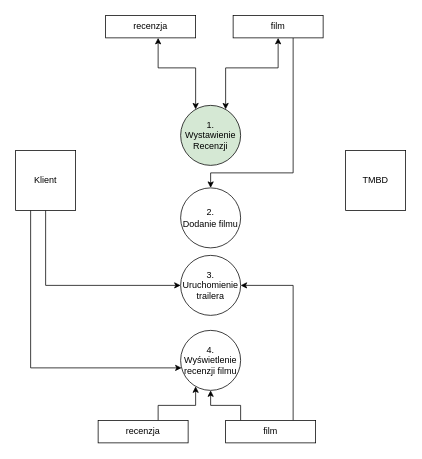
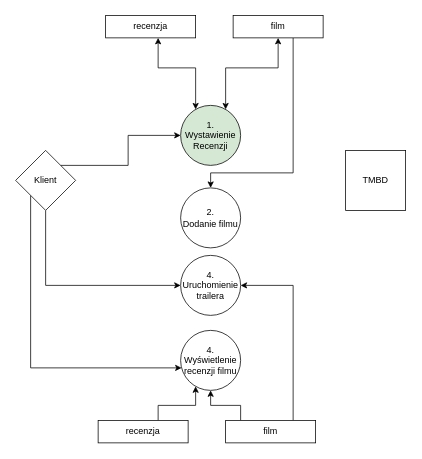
edge "Klient" -> "1. Wystawienie Recenzji": added
node "Klient": shape rectangle -> diamond
node "3. Uruchomienie trailera": label "3. Uruchomienie trailera" -> "4. Uruchomienie trailera"
